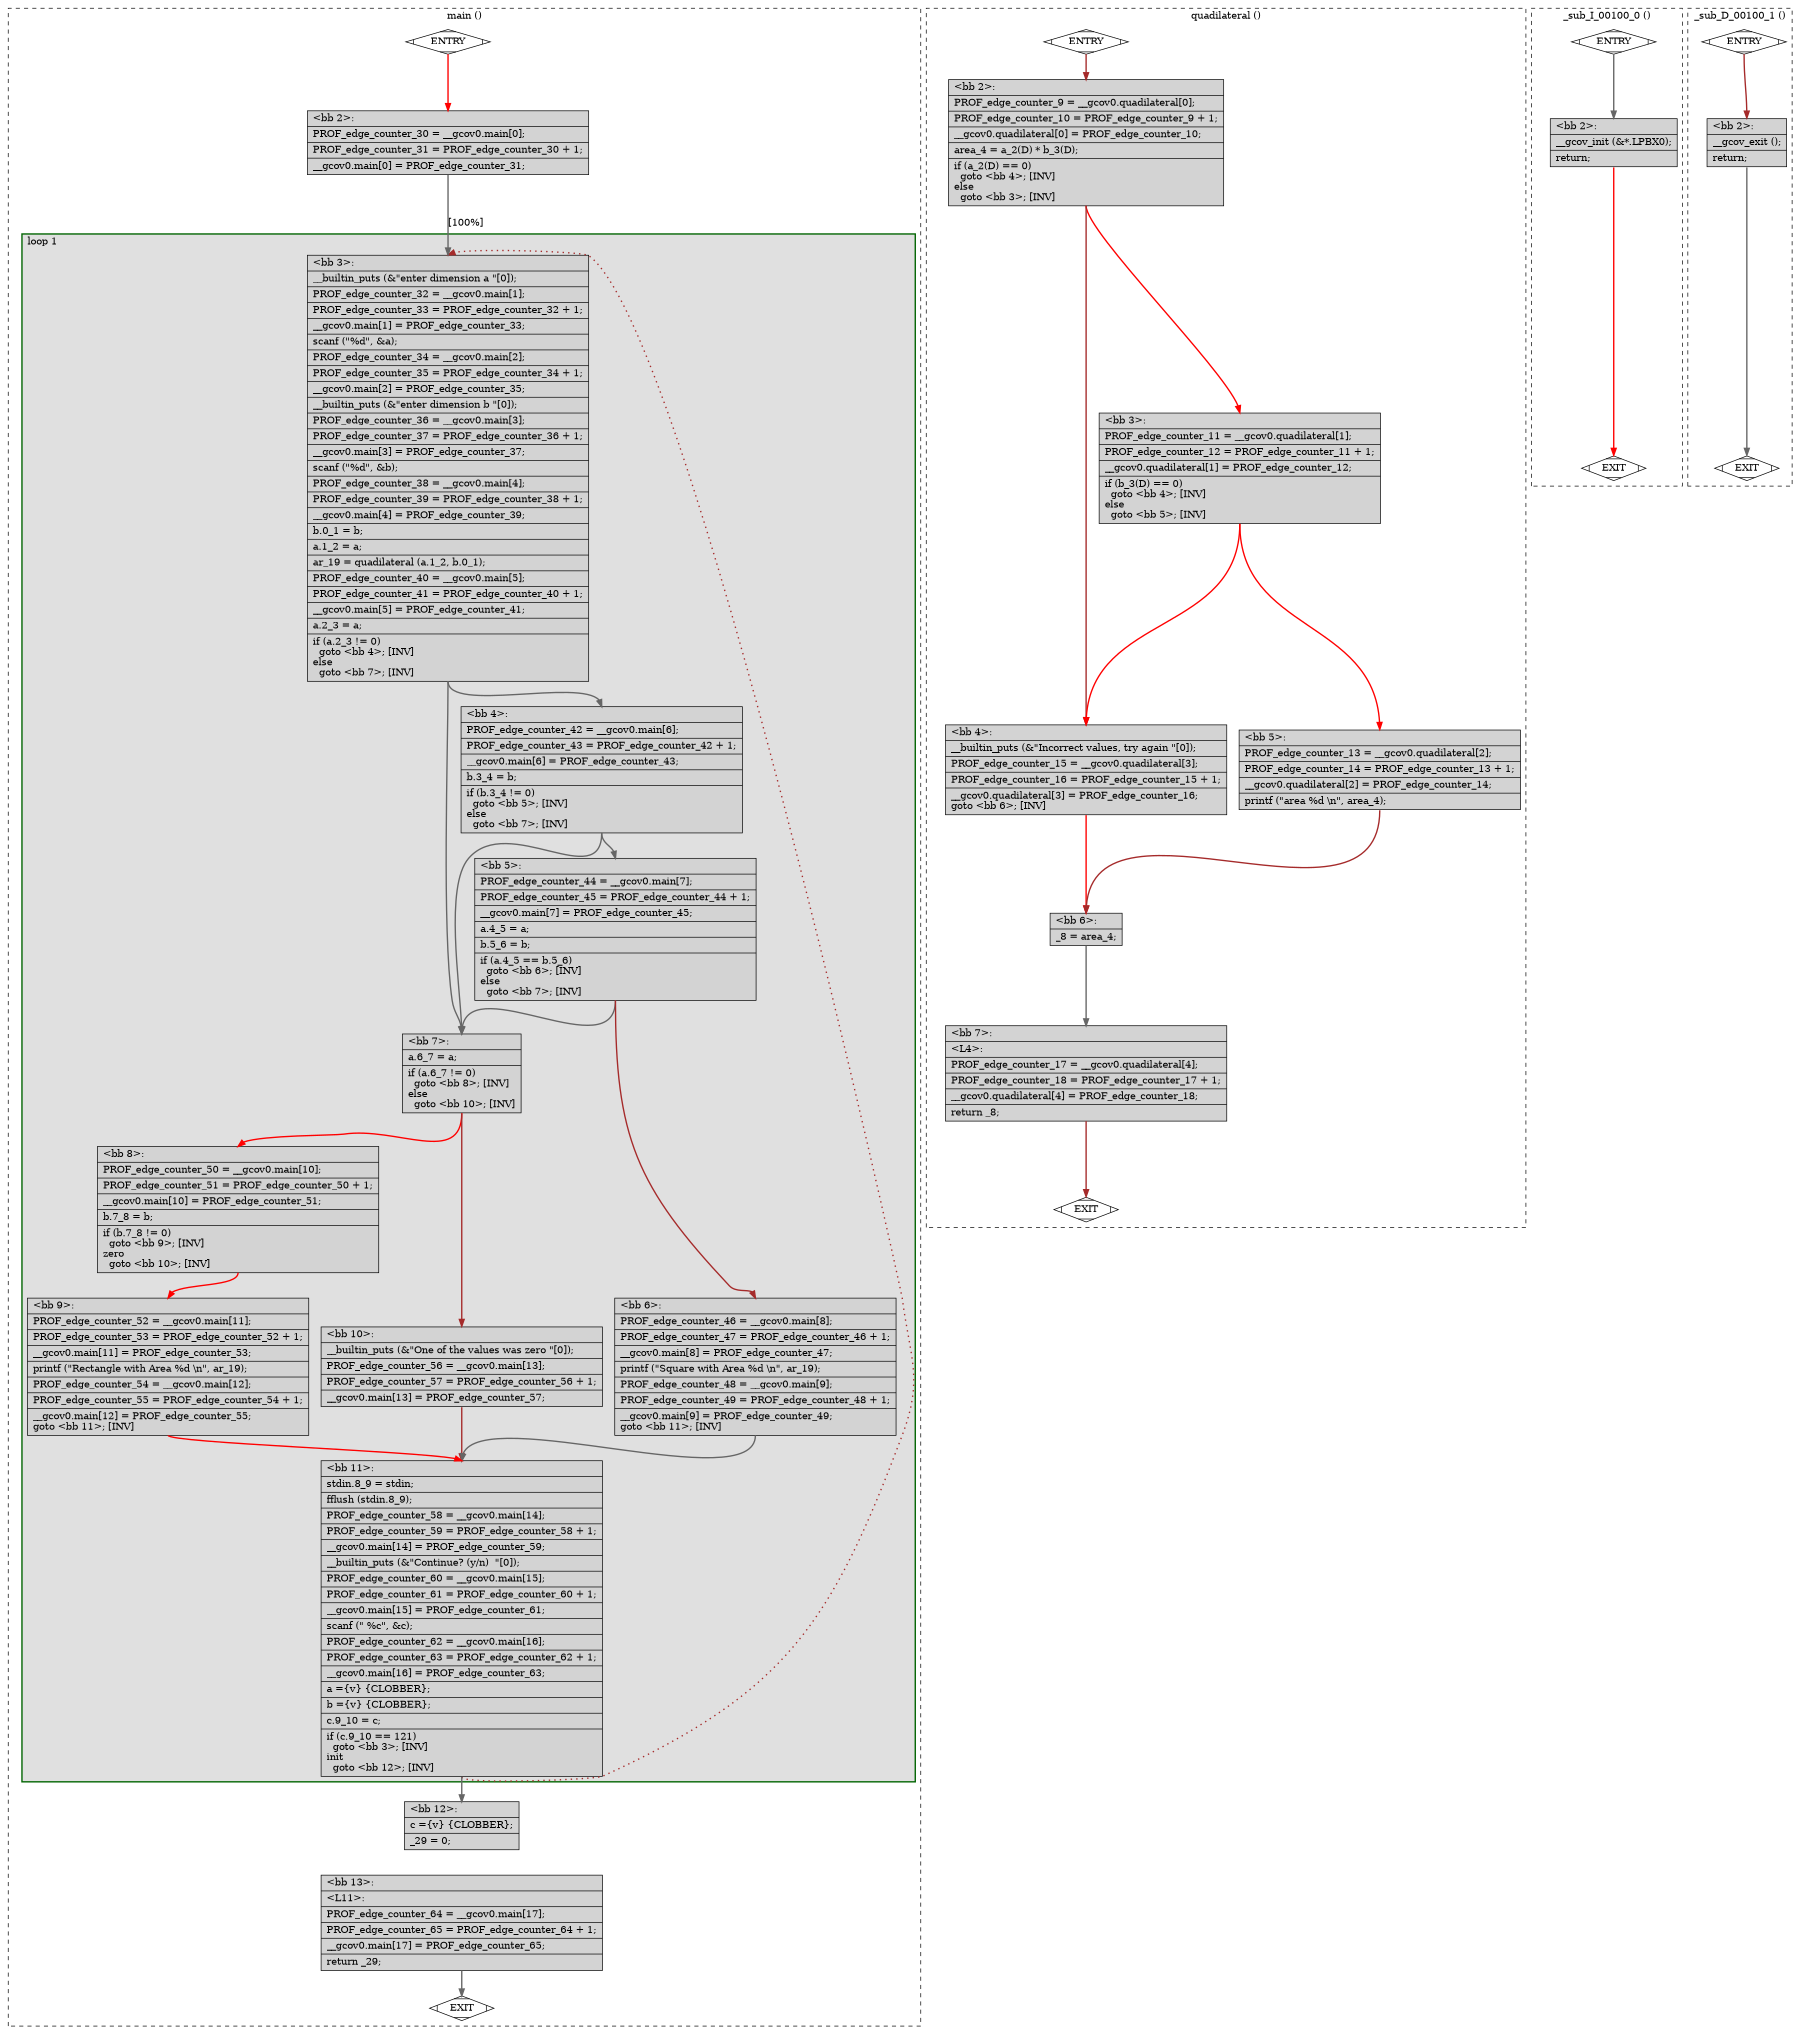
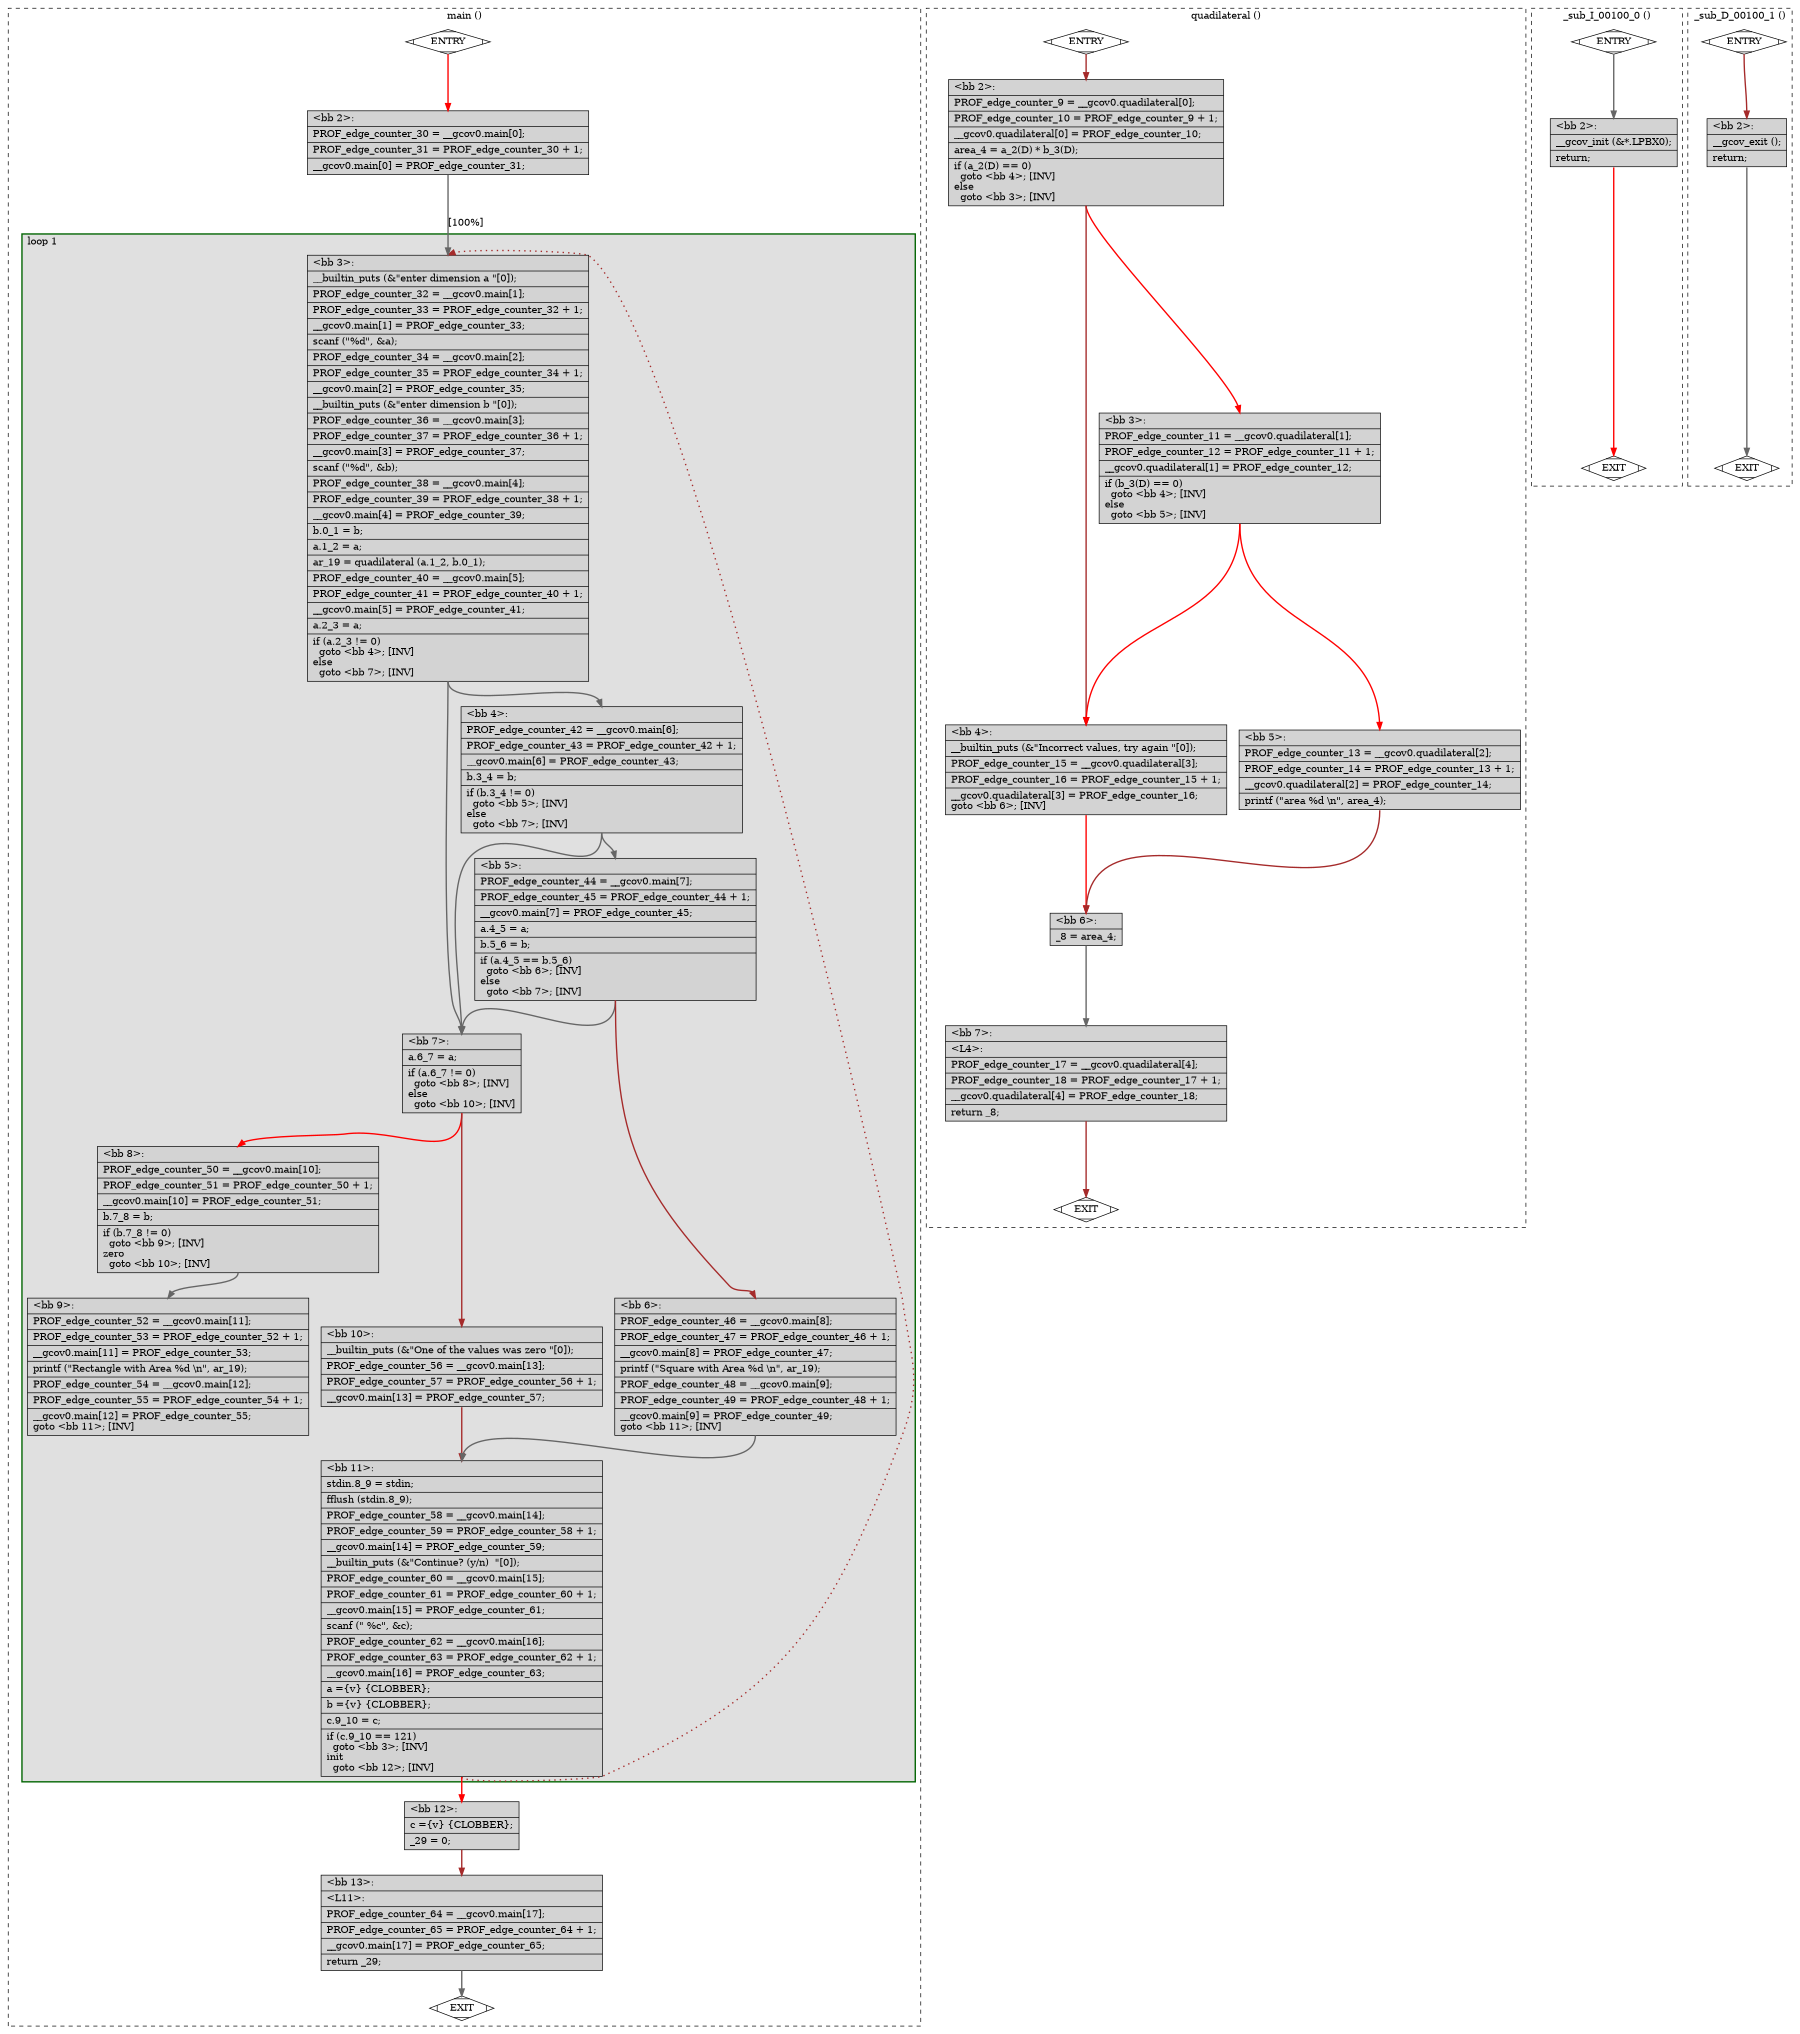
edge "<bb 8>:" -> "<bb 9>:": color red -> gray40
edge "<bb 9>:" -> "<bb 11>:": removed
edge "<bb 11>:" -> "<bb 12>:": color gray40 -> red
edge "<bb 12>:" -> "<bb 13>:": added
